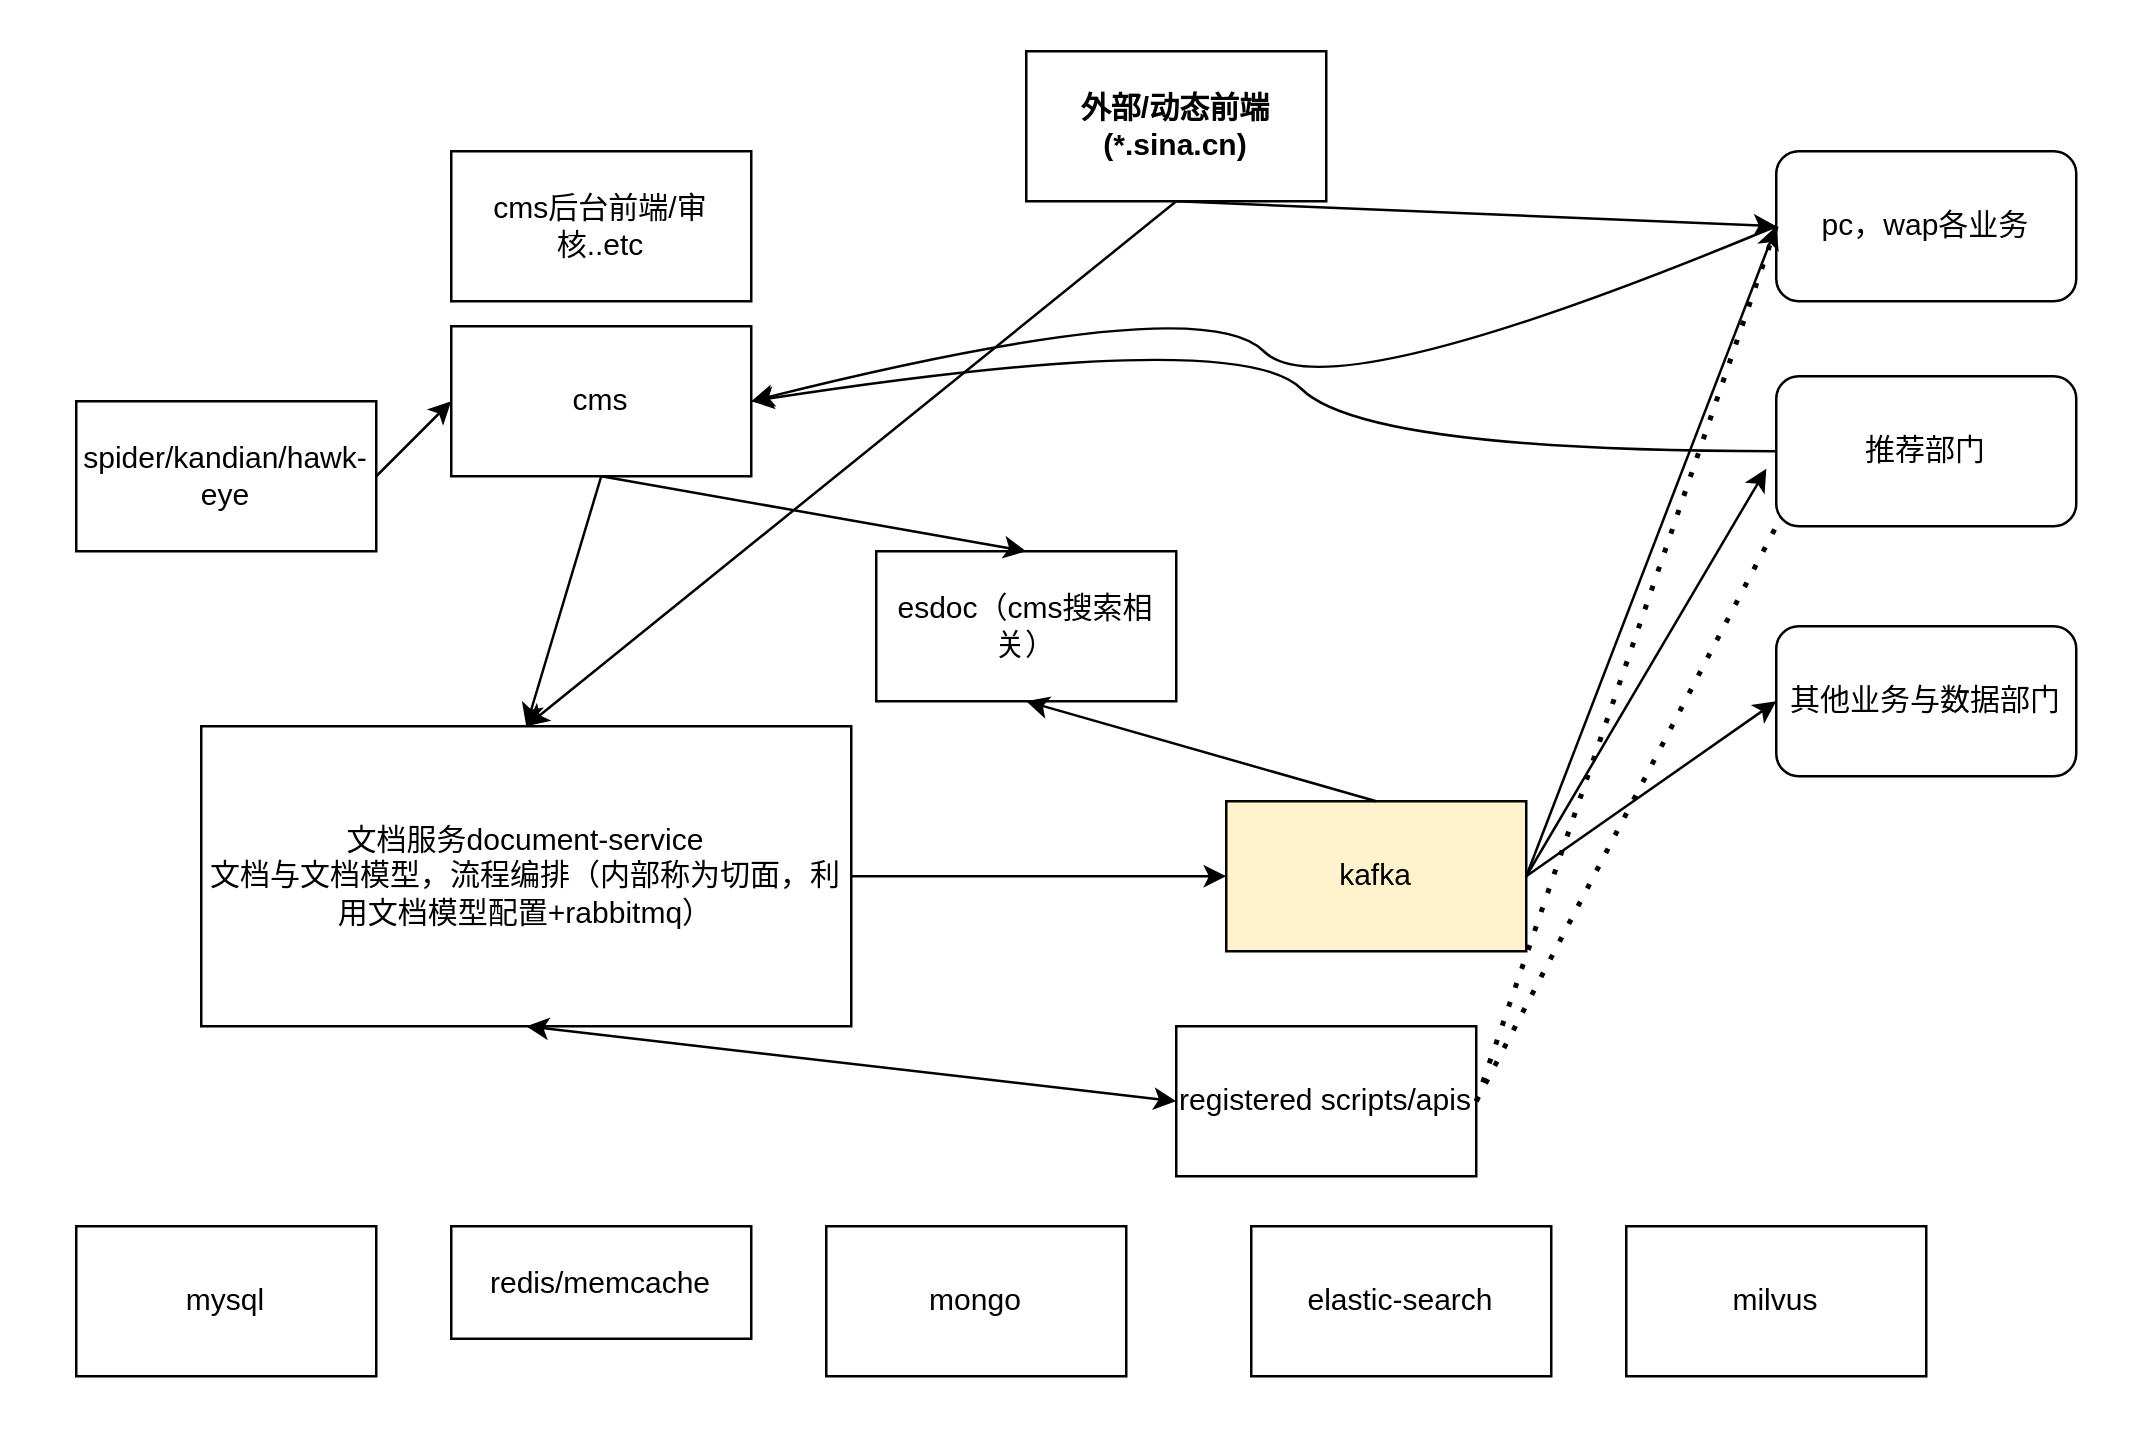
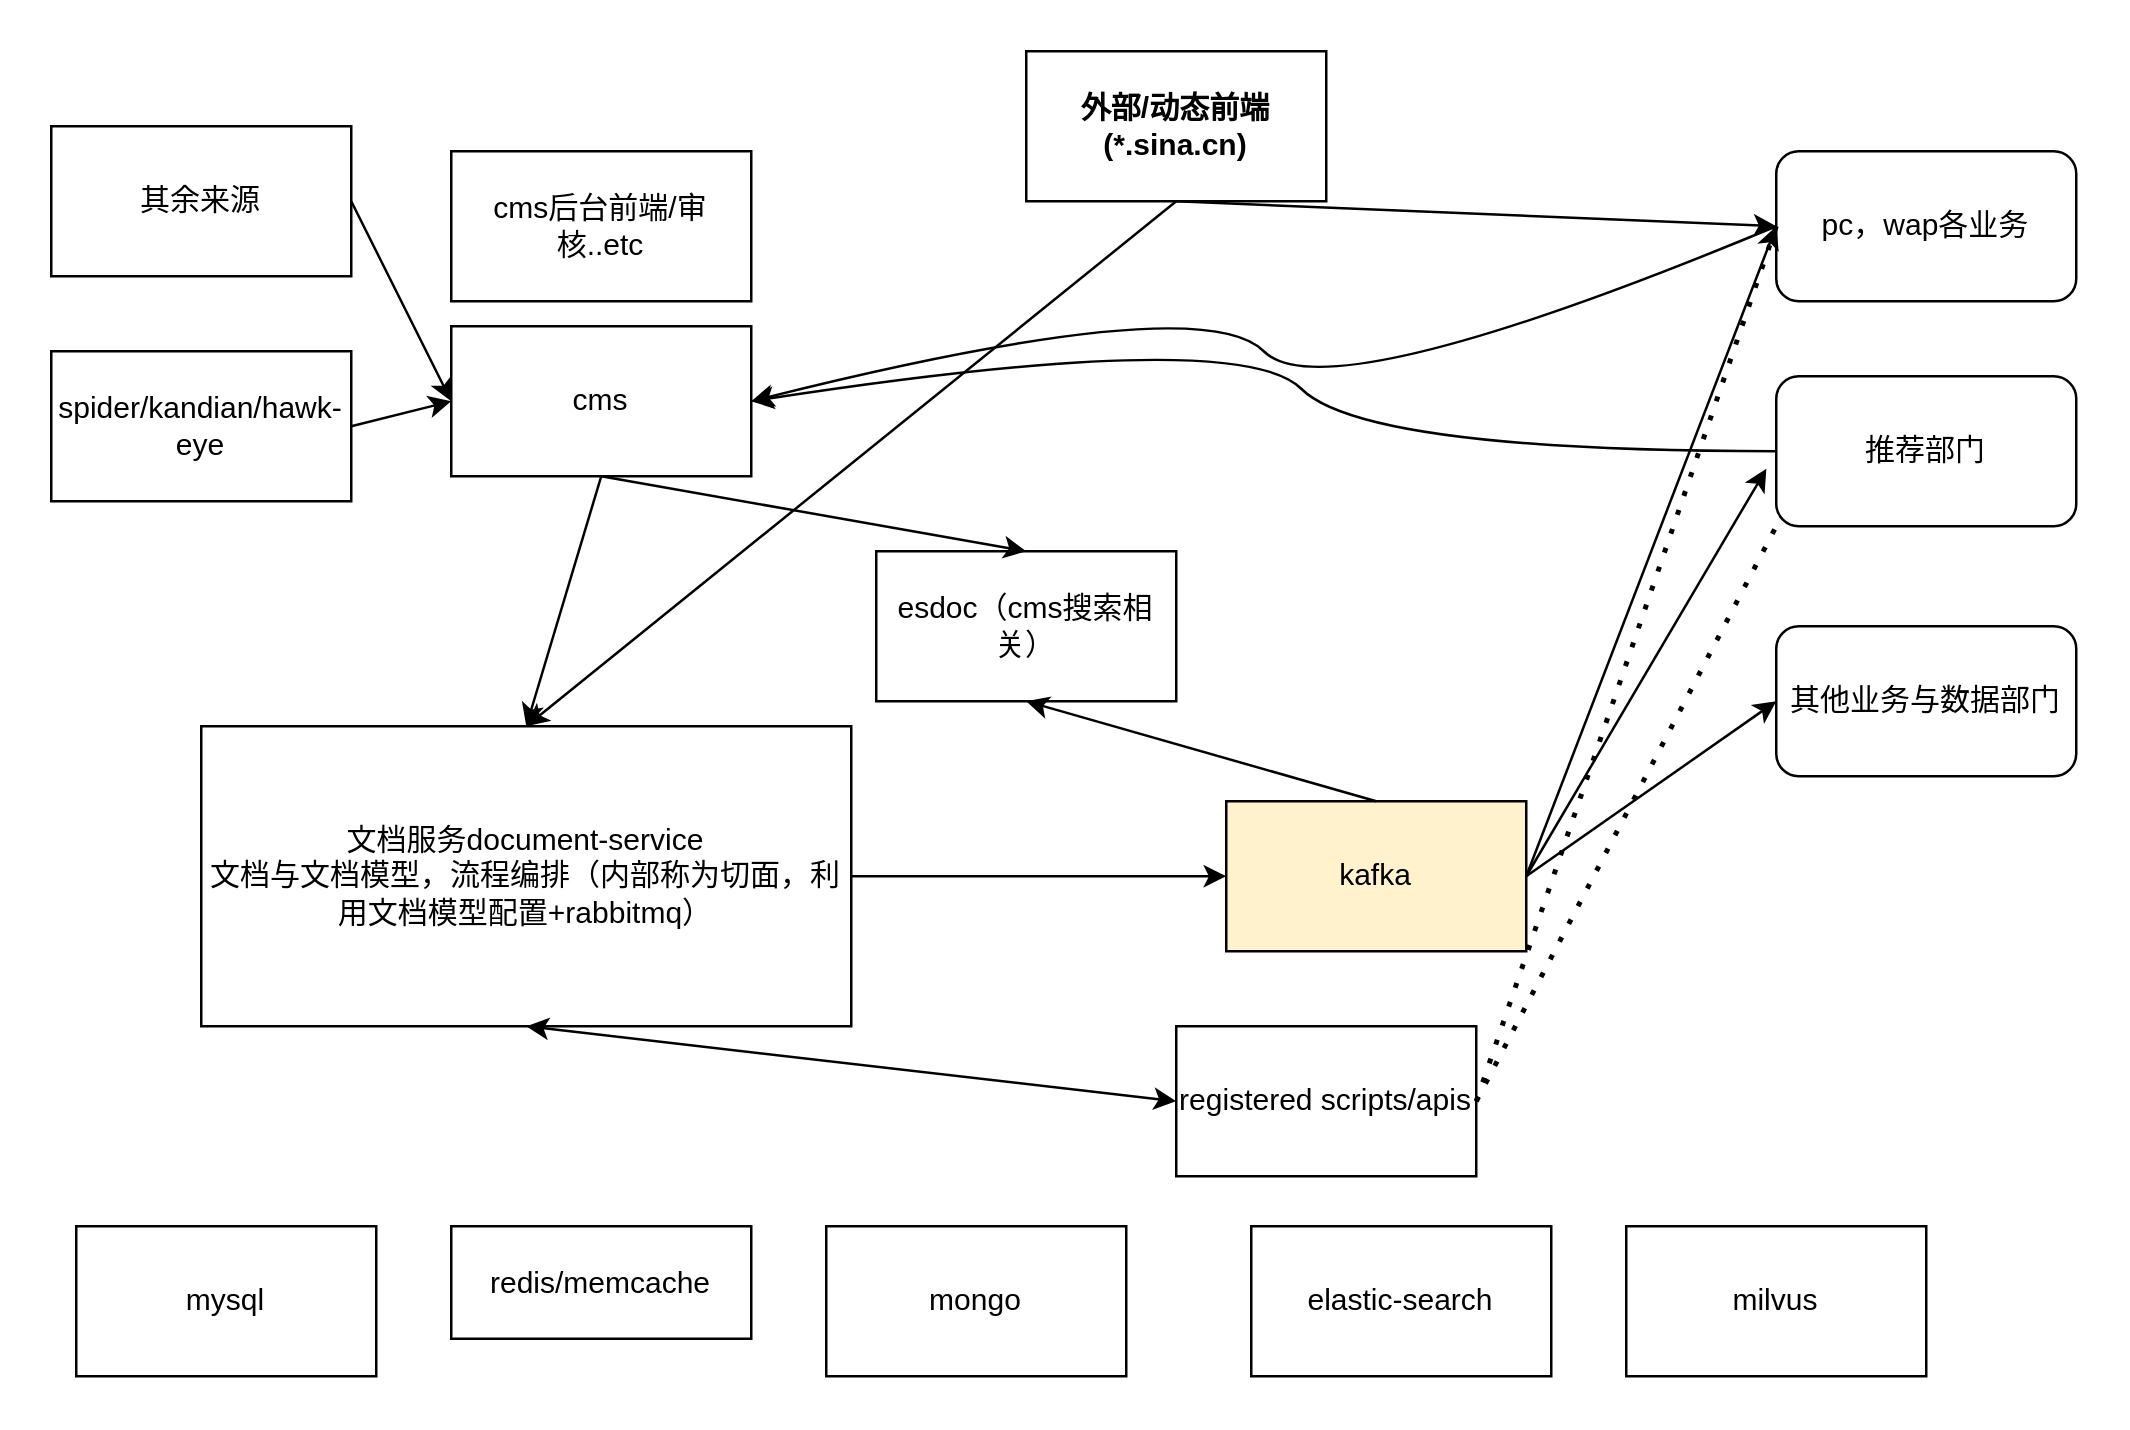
node "其余来源": added
edge "其余来源" -> "cms": added
node "spider/kandian/hawk-eye": moved (226, 476) -> (201, 426)
